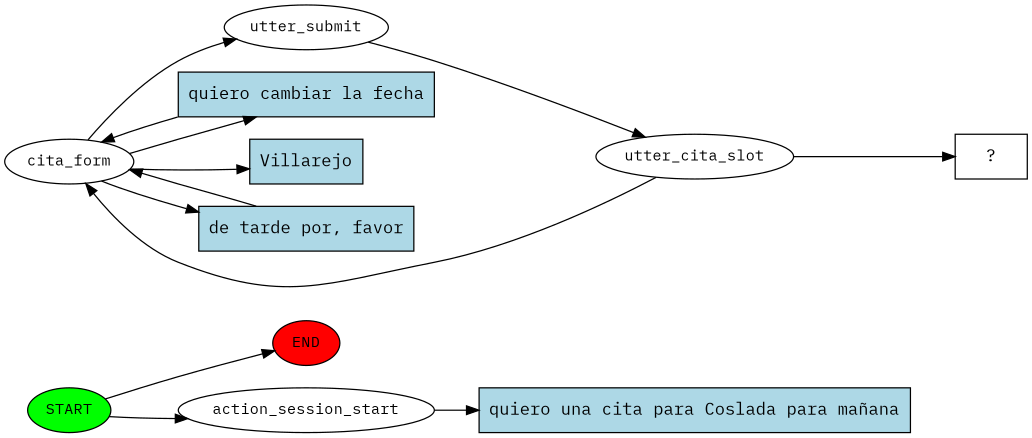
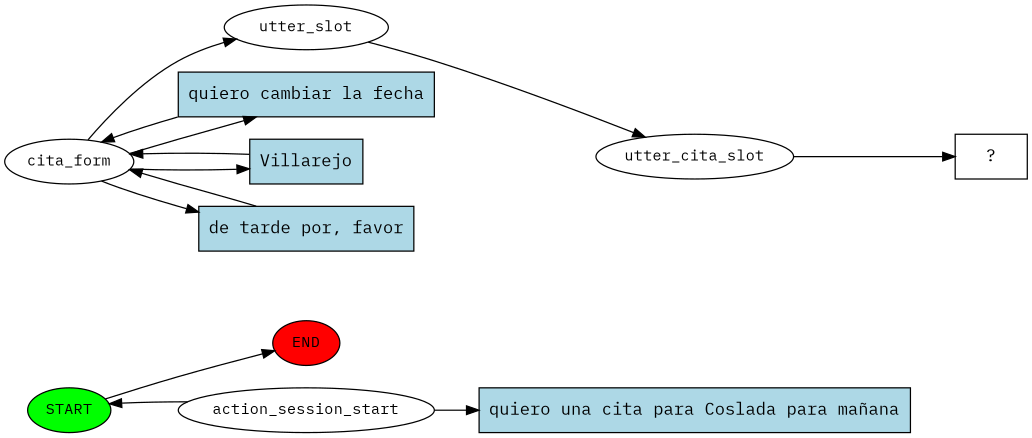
node "utter_submit": label "utter_submit" -> "utter_slot"
edge "utter_cita_slot" -> "cita_form": now "Villarejo" -> "cita_form"
edge "START" -> "action_session_start": reversed
